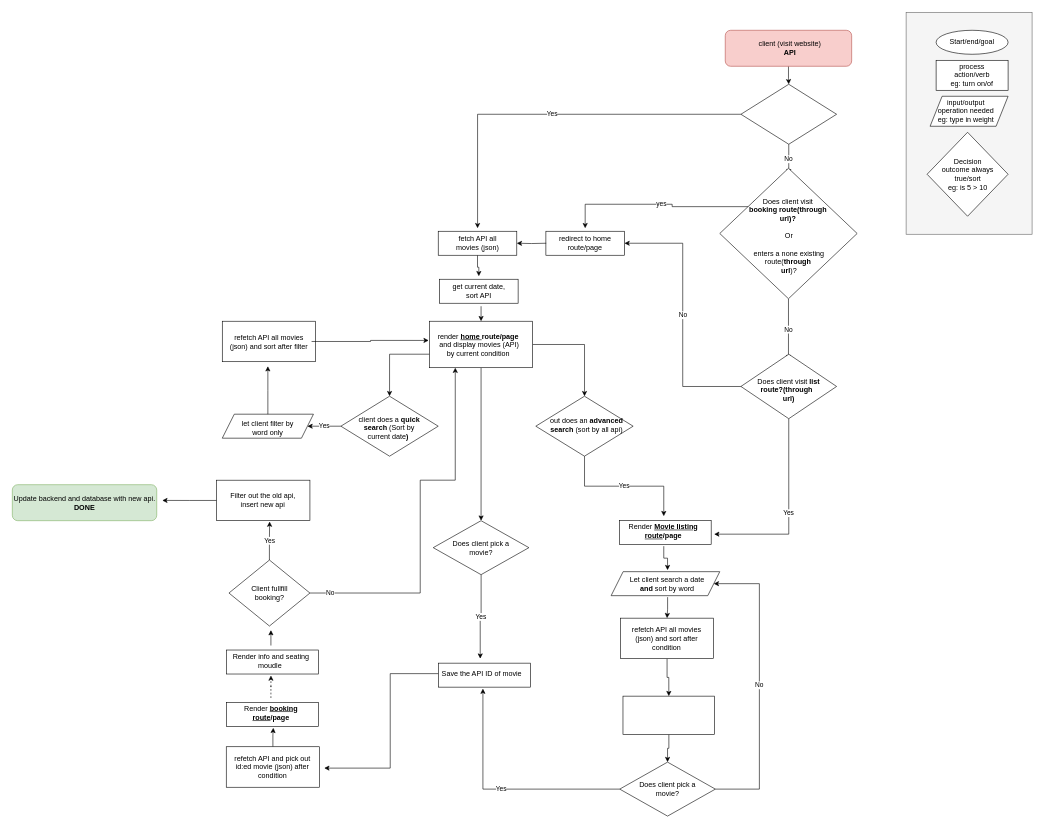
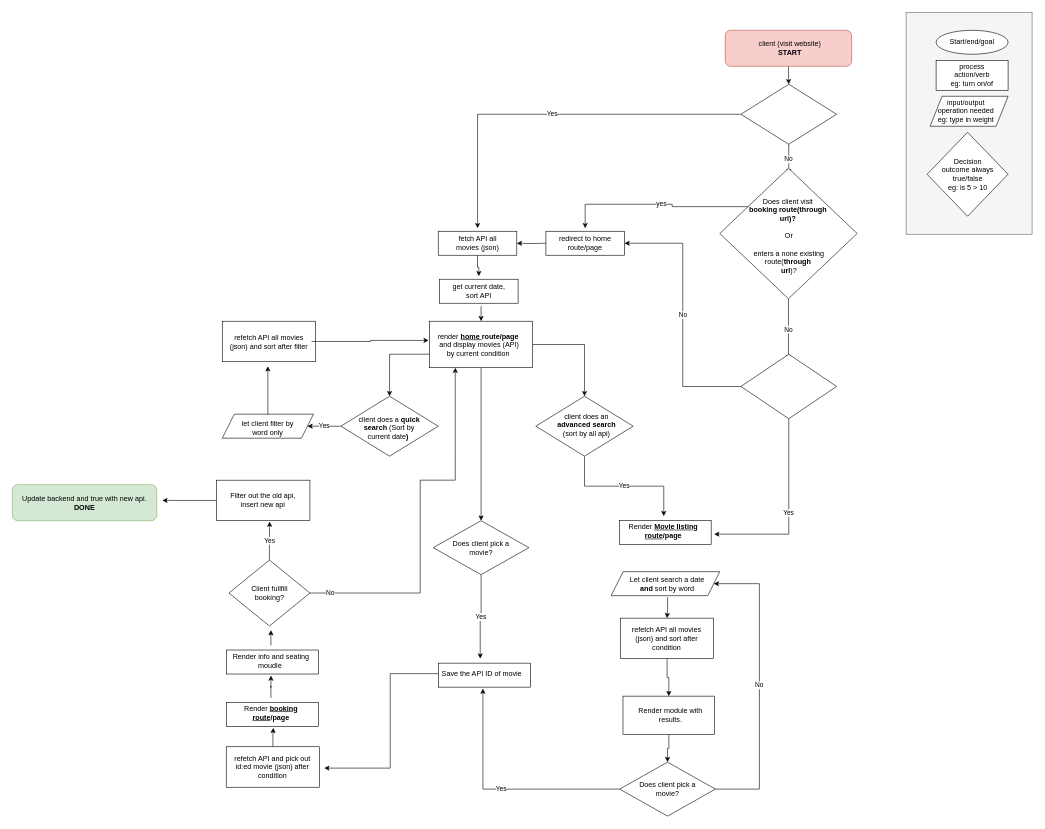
node "client (visit website) API": label "client (visit website) API" -> "client (visit website) START"
node "Decision outcome always true/sort eg: is 5 > 10": label "Decision outcome always true/sort eg: is 5 > 10" -> "Decision outcome always true/false eg: is 5 > 10"
node "Does client visit list route?(through url)": removed
node "out does an advanced search (sort by all api)": label "out does an advanced search (sort by all api)" -> "client does an advanced search (sort by all api)"
node "Update backend and database with new api. DONE": label "Update backend and database with new api. DONE" -> "Update backend and true with new api. DONE"
edge "Render Movie listing route/page" -> "Let client search a date and sort by word": removed
edge "Render booking route/page" -> "Render info and seating moudle": style dashed -> solid
node "Render module with results.": added
